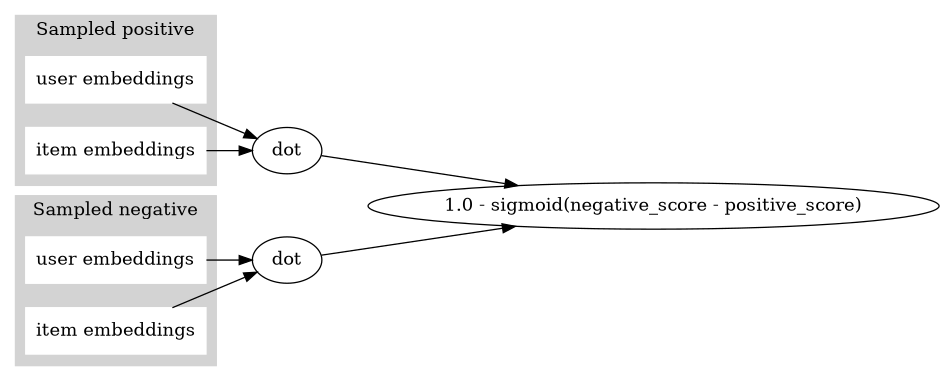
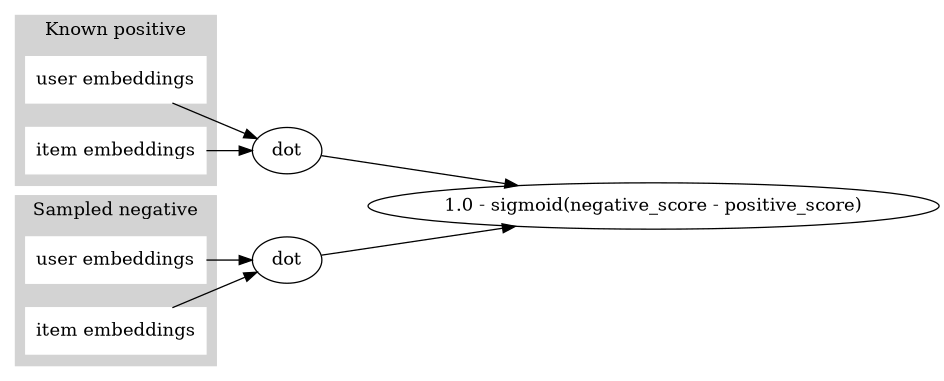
cluster "Sampled positive": label "Sampled positive" -> "Known positive"
